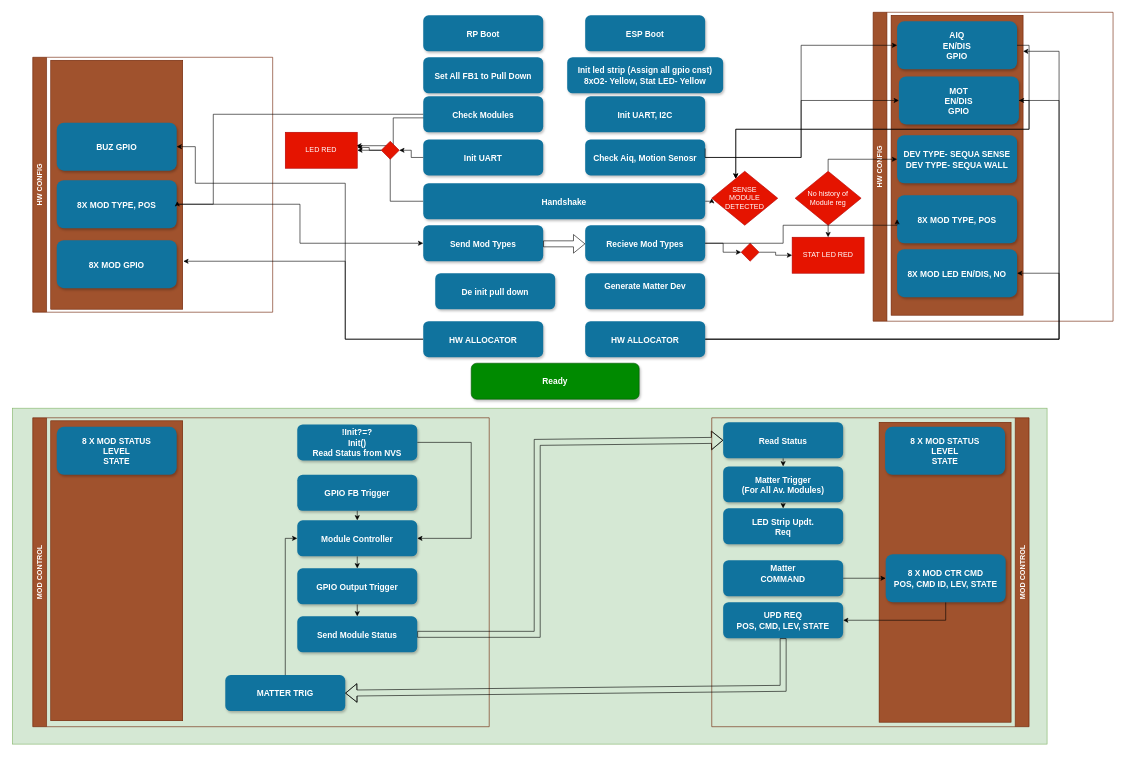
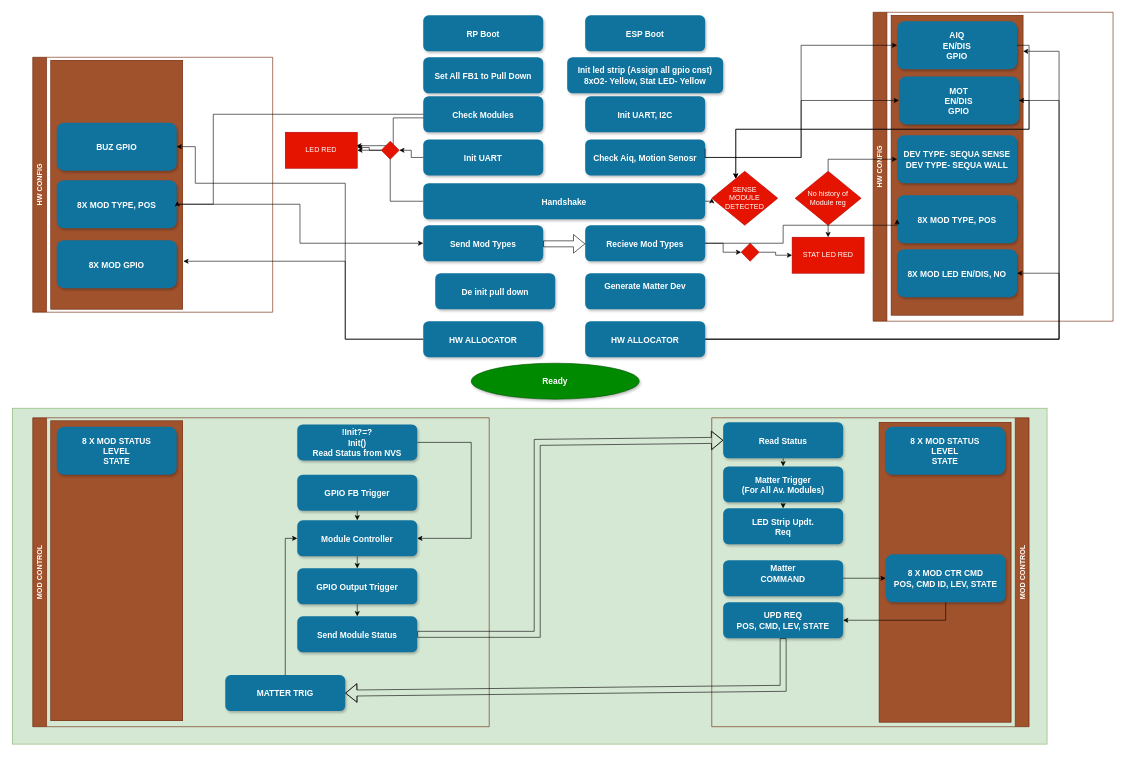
node "Ready": shape rounded rectangle -> ellipse
